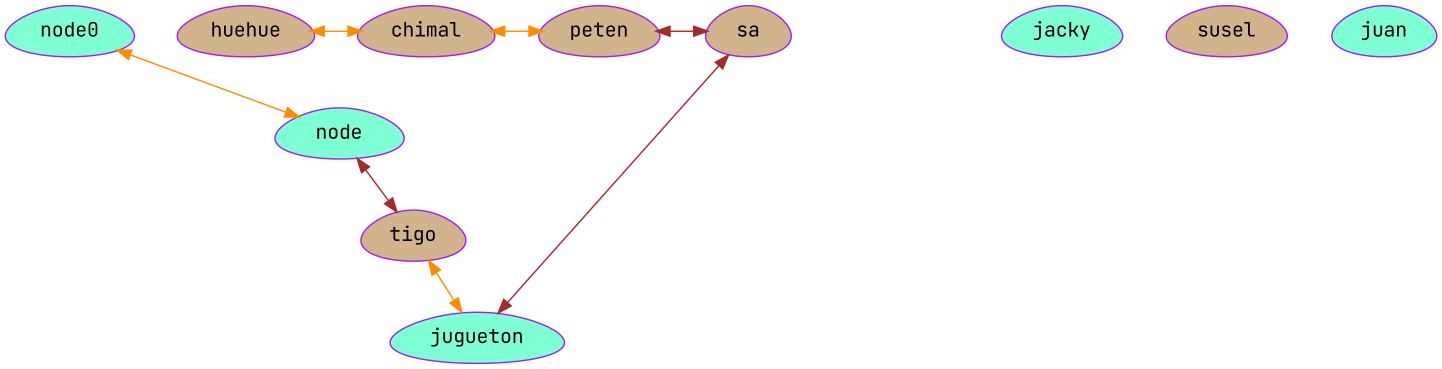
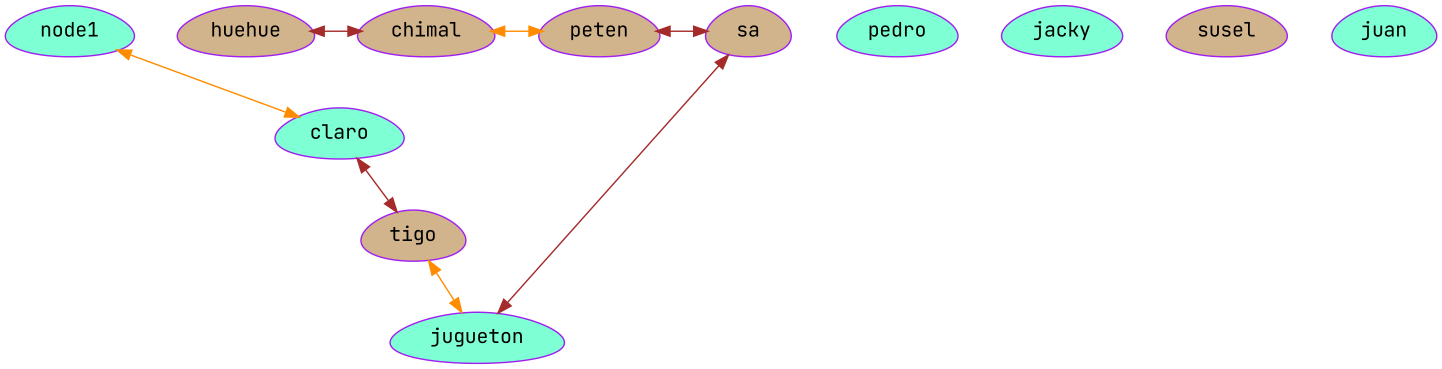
node "node0": label "node0" -> "node1"
edge "huehue" -- "chimal": color darkorange -> brown
node "pedro": added
node "node": label "node" -> "claro"
